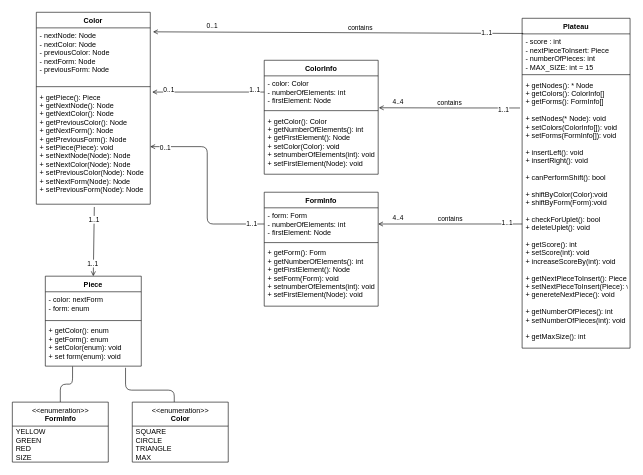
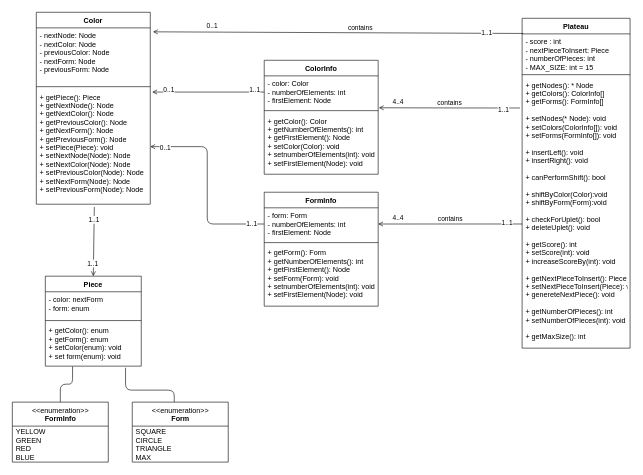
node "<<enumeration>> Color": label "<<enumeration>> Color" -> "<<enumeration>> Form"
node "YELLOW GREEN RED SIZE": label "YELLOW GREEN RED SIZE" -> "YELLOW GREEN RED BLUE"
